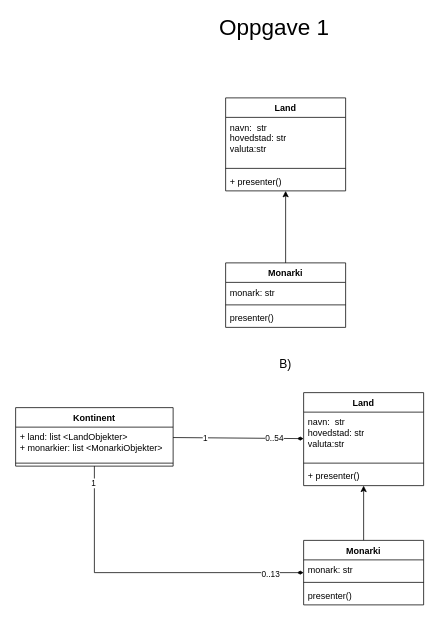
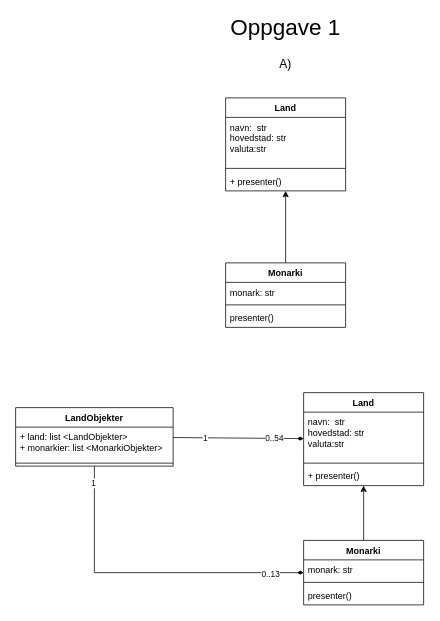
node "Oppgave 1": moved (274, 27) -> (285, 27)
node "A)": added
node "B)": removed
node "Kontinent": label "Kontinent" -> "LandObjekter"
